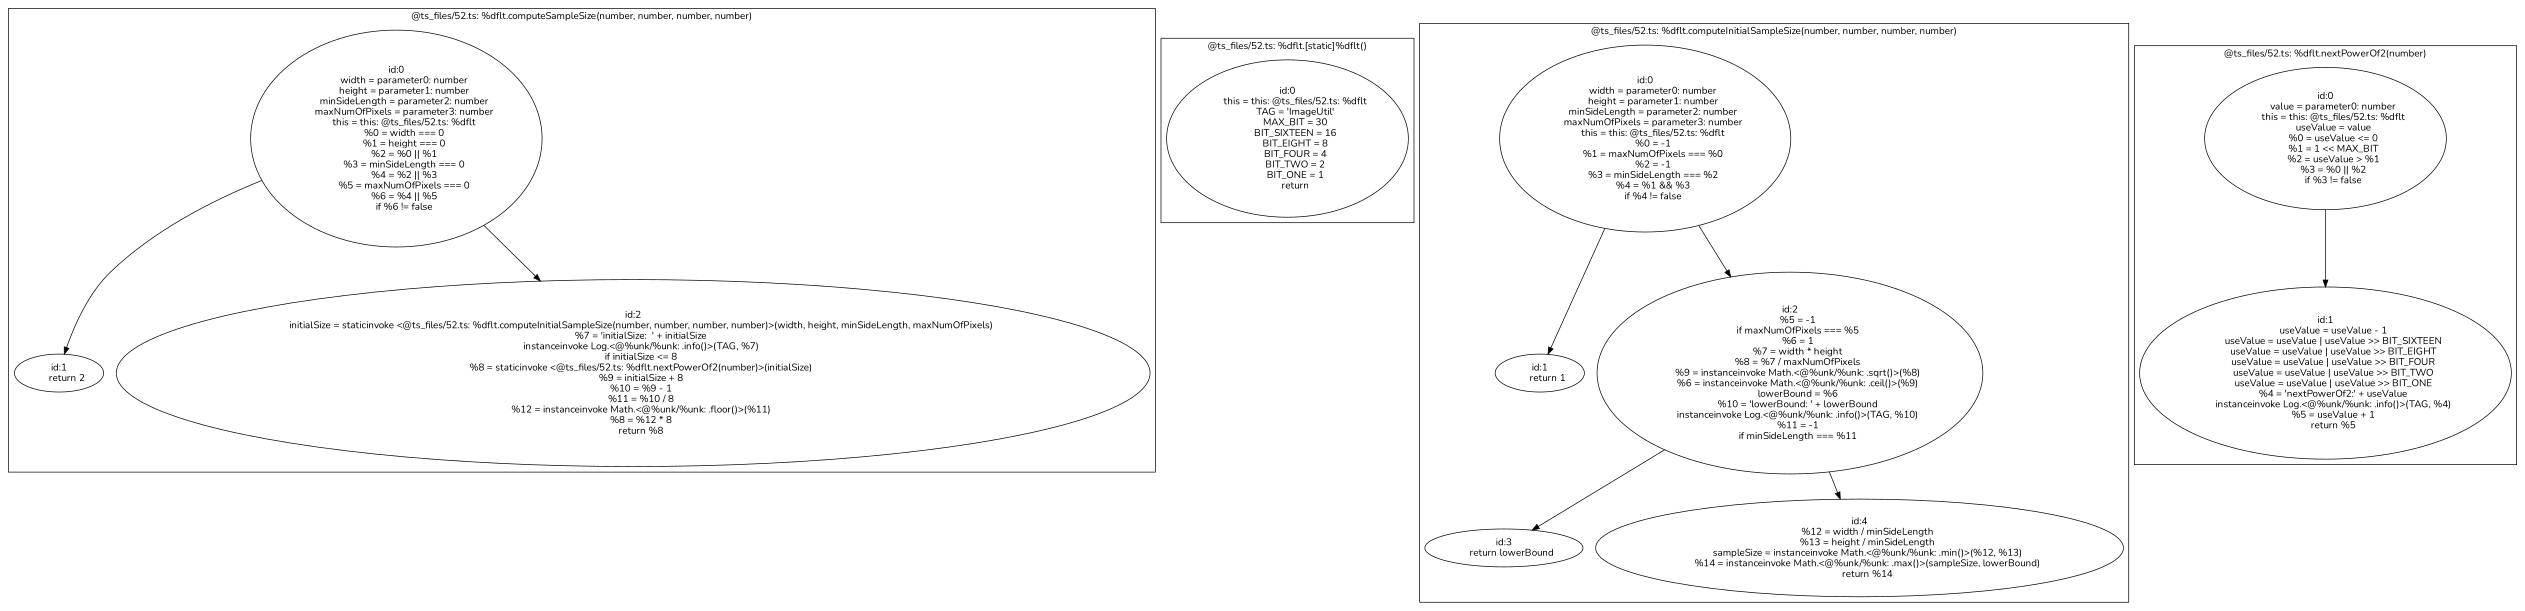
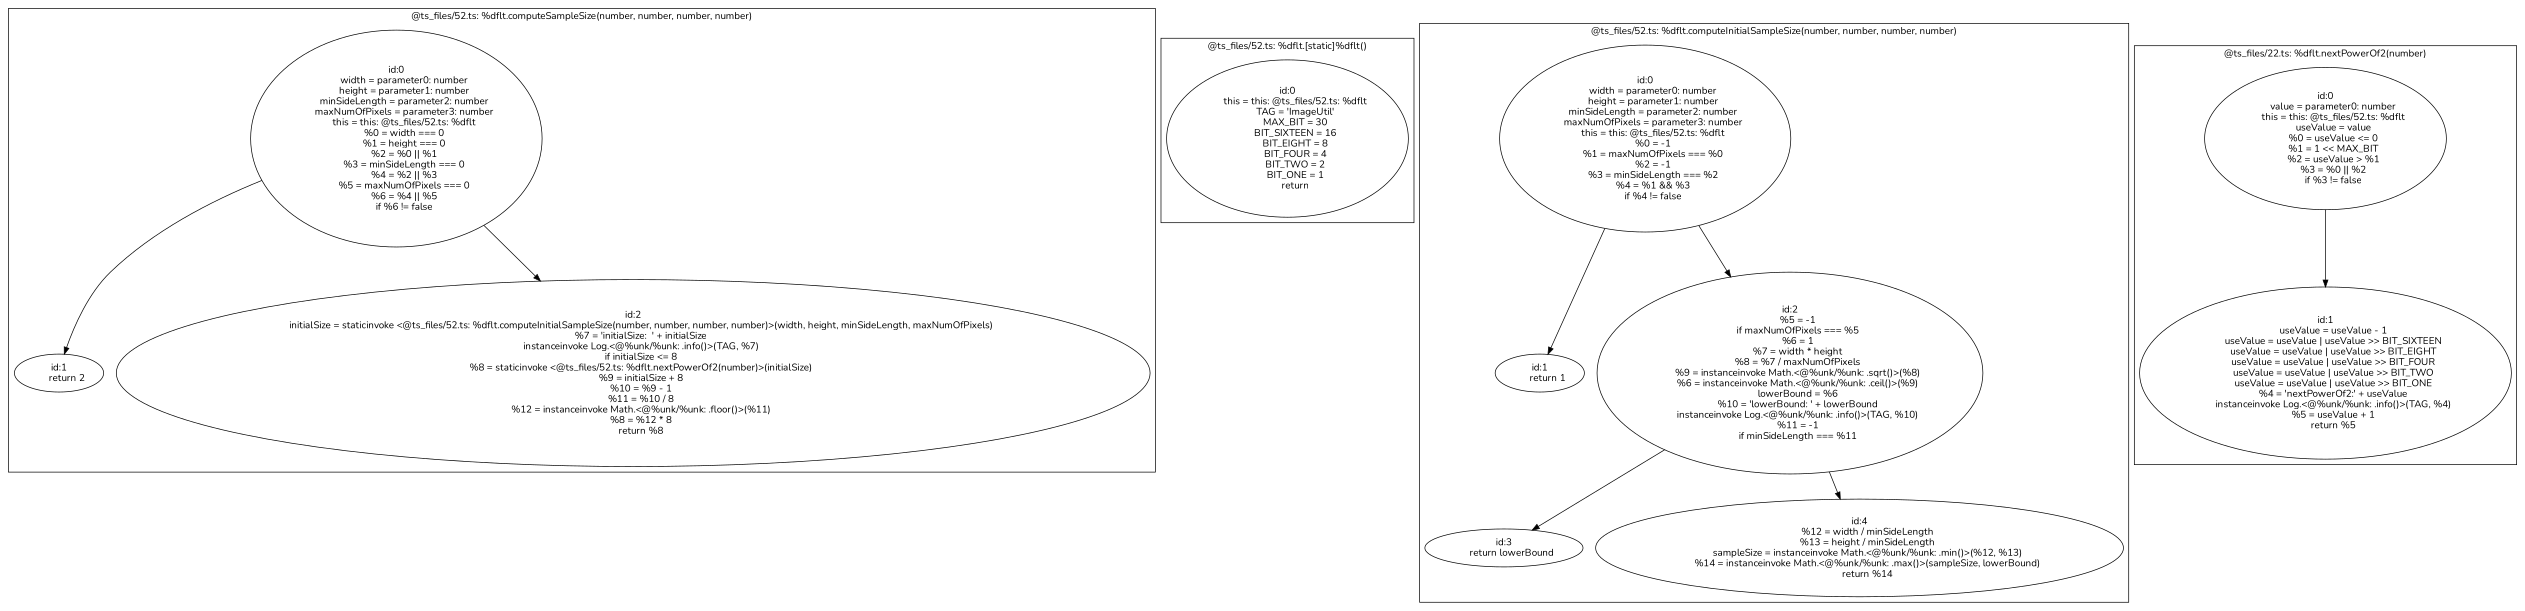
cluster "@ts_files/52.ts: %dflt.nextPowerOf2(number)": label "@ts_files/52.ts: %dflt.nextPowerOf2(number)" -> "@ts_files/22.ts: %dflt.nextPowerOf2(number)"
